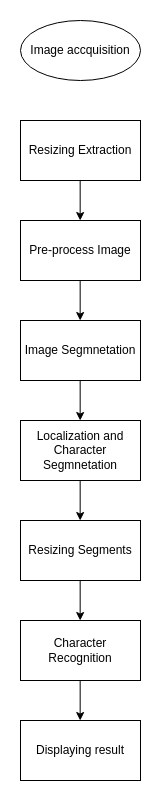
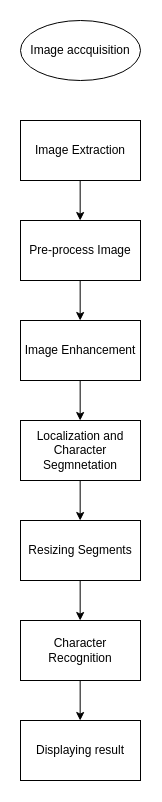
node "Resizing Extraction": label "Resizing Extraction" -> "Image Extraction"
node "Image Segmnetation": label "Image Segmnetation" -> "Image Enhancement"
